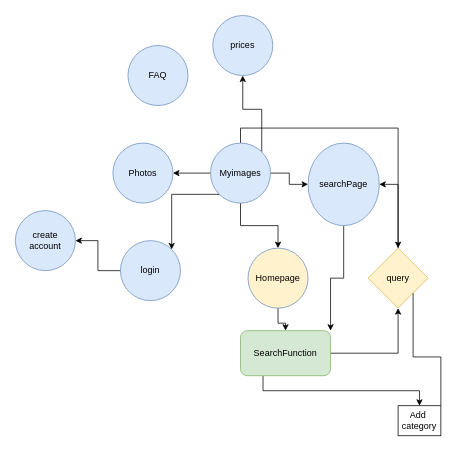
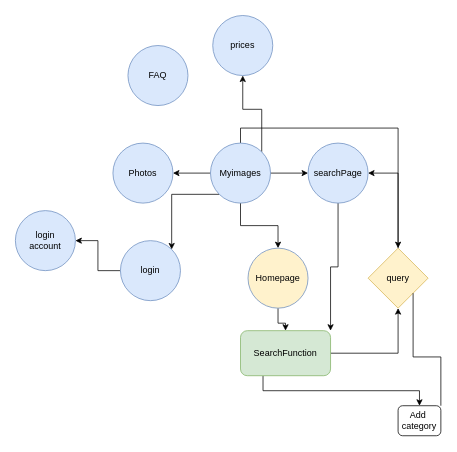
node "searchPage": size 71x83 -> 60x60
node "create account": label "create account" -> "login account"
node "Add category": shape rectangle -> rounded rectangle
